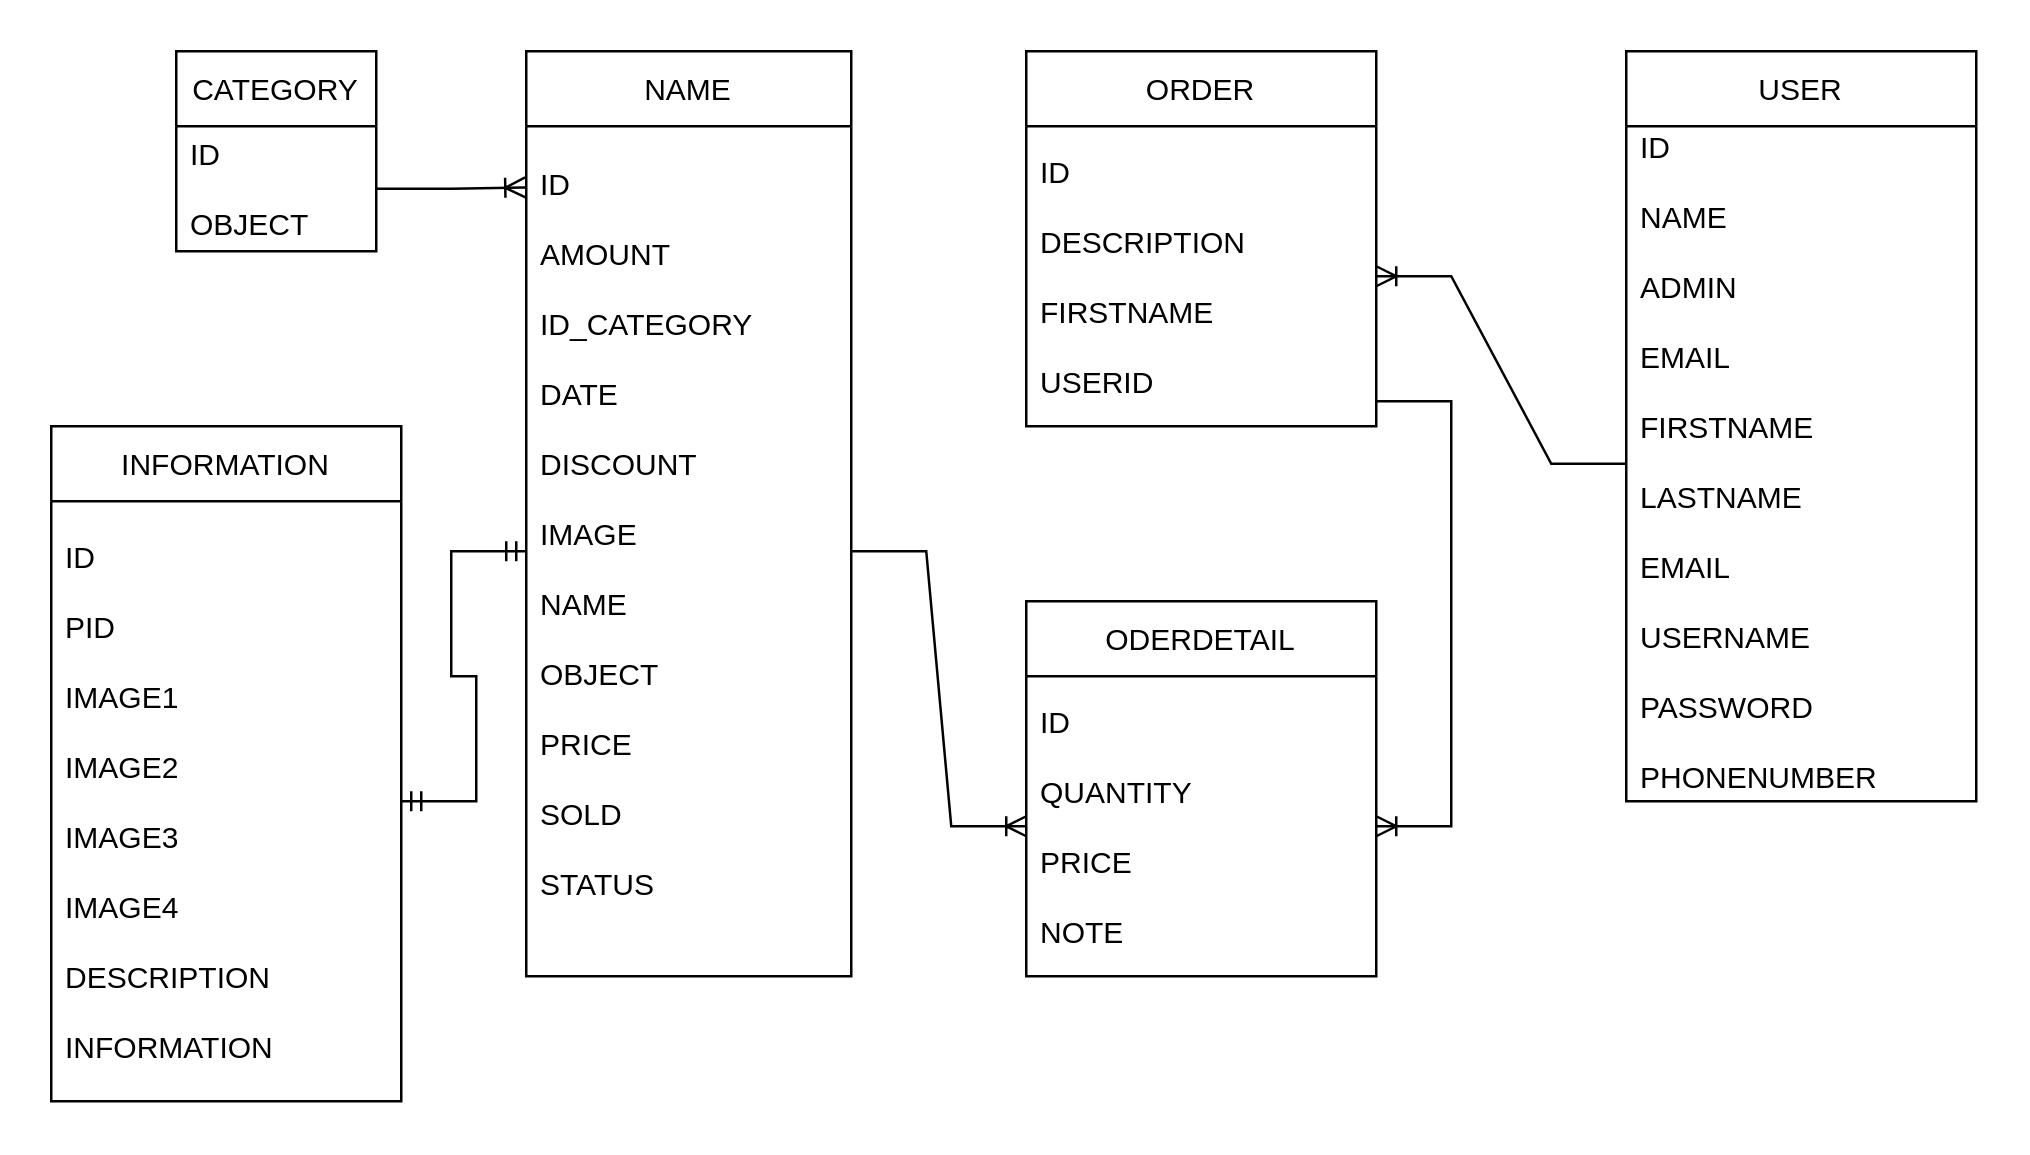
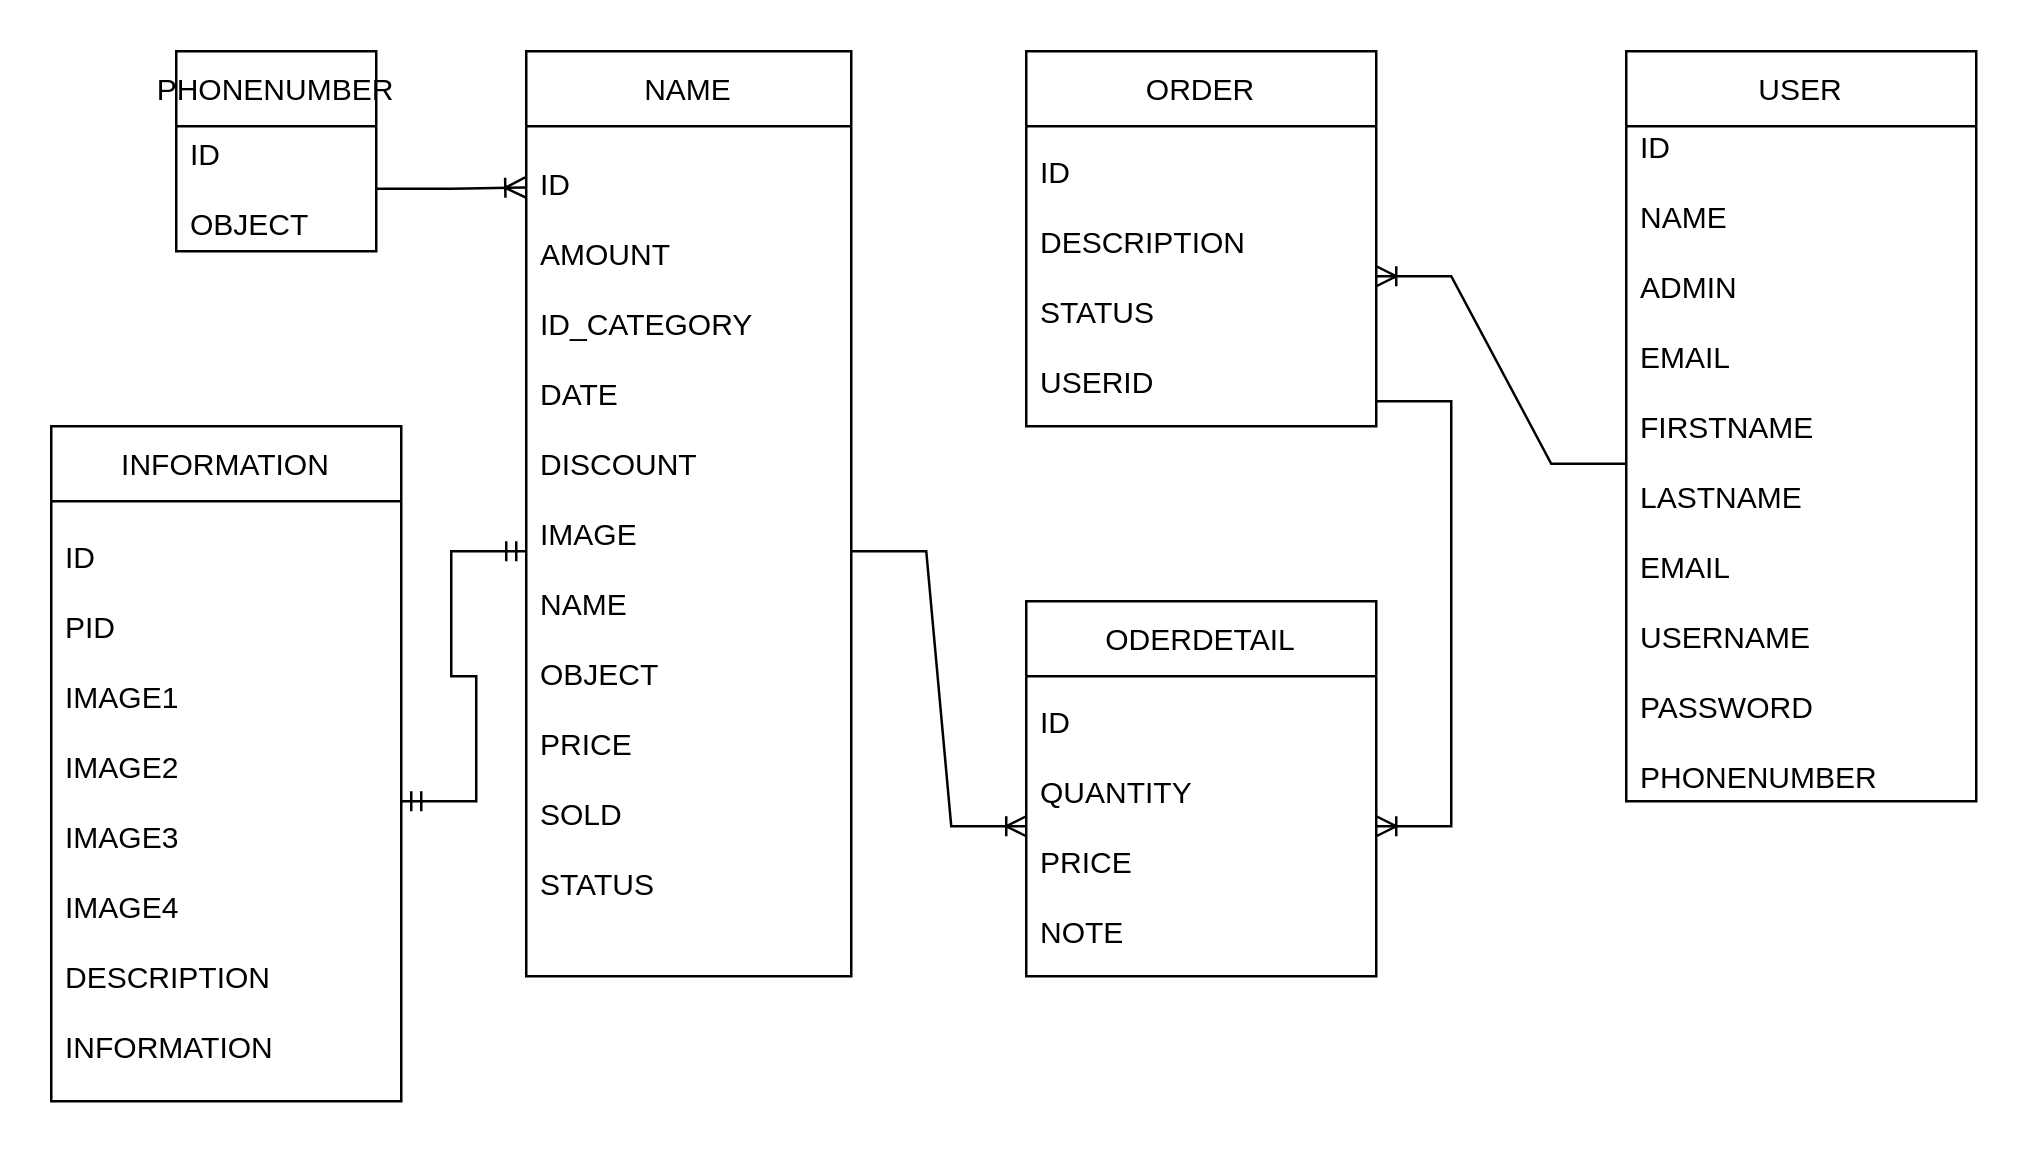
node "CATEGORY": label "CATEGORY" -> "PHONENUMBER"
node "ID DESCRIPTION FIRSTNAME USERID": label "ID DESCRIPTION FIRSTNAME USERID" -> "ID DESCRIPTION STATUS USERID"
